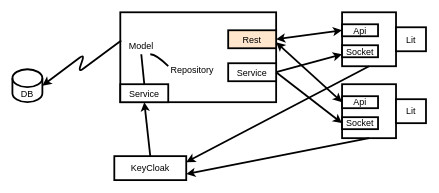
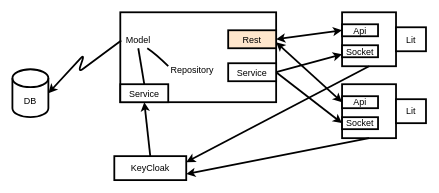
node "Model": moved (141, 45) -> (138, 39)
node "DB": size 30x33 -> 36x48
